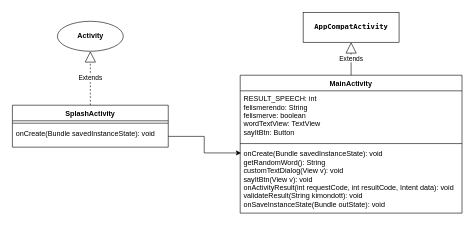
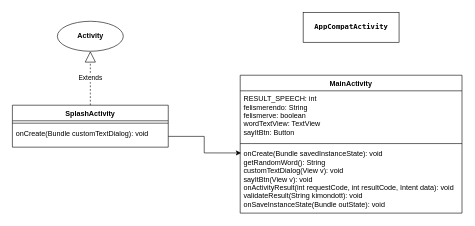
edge "MainActivity" -> "AppCompatActivity": removed, label "Extends"
node "onCreate(Bundle savedInstanceState): void": label "onCreate(Bundle savedInstanceState): void" -> "onCreate(Bundle customTextDialog): void"
